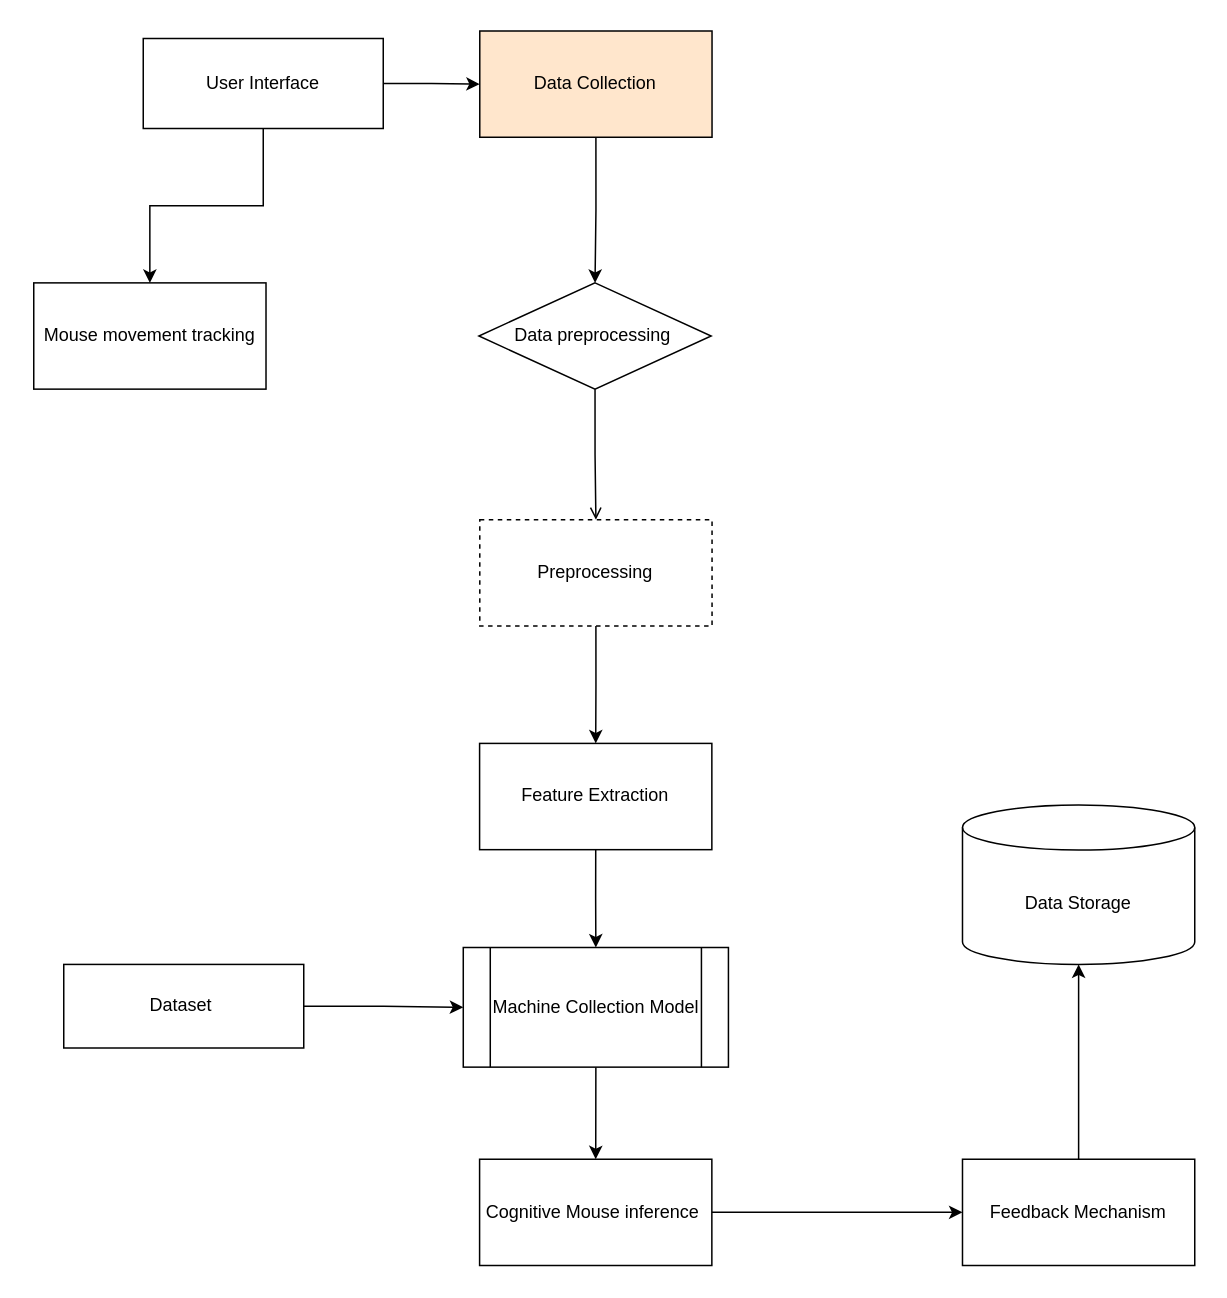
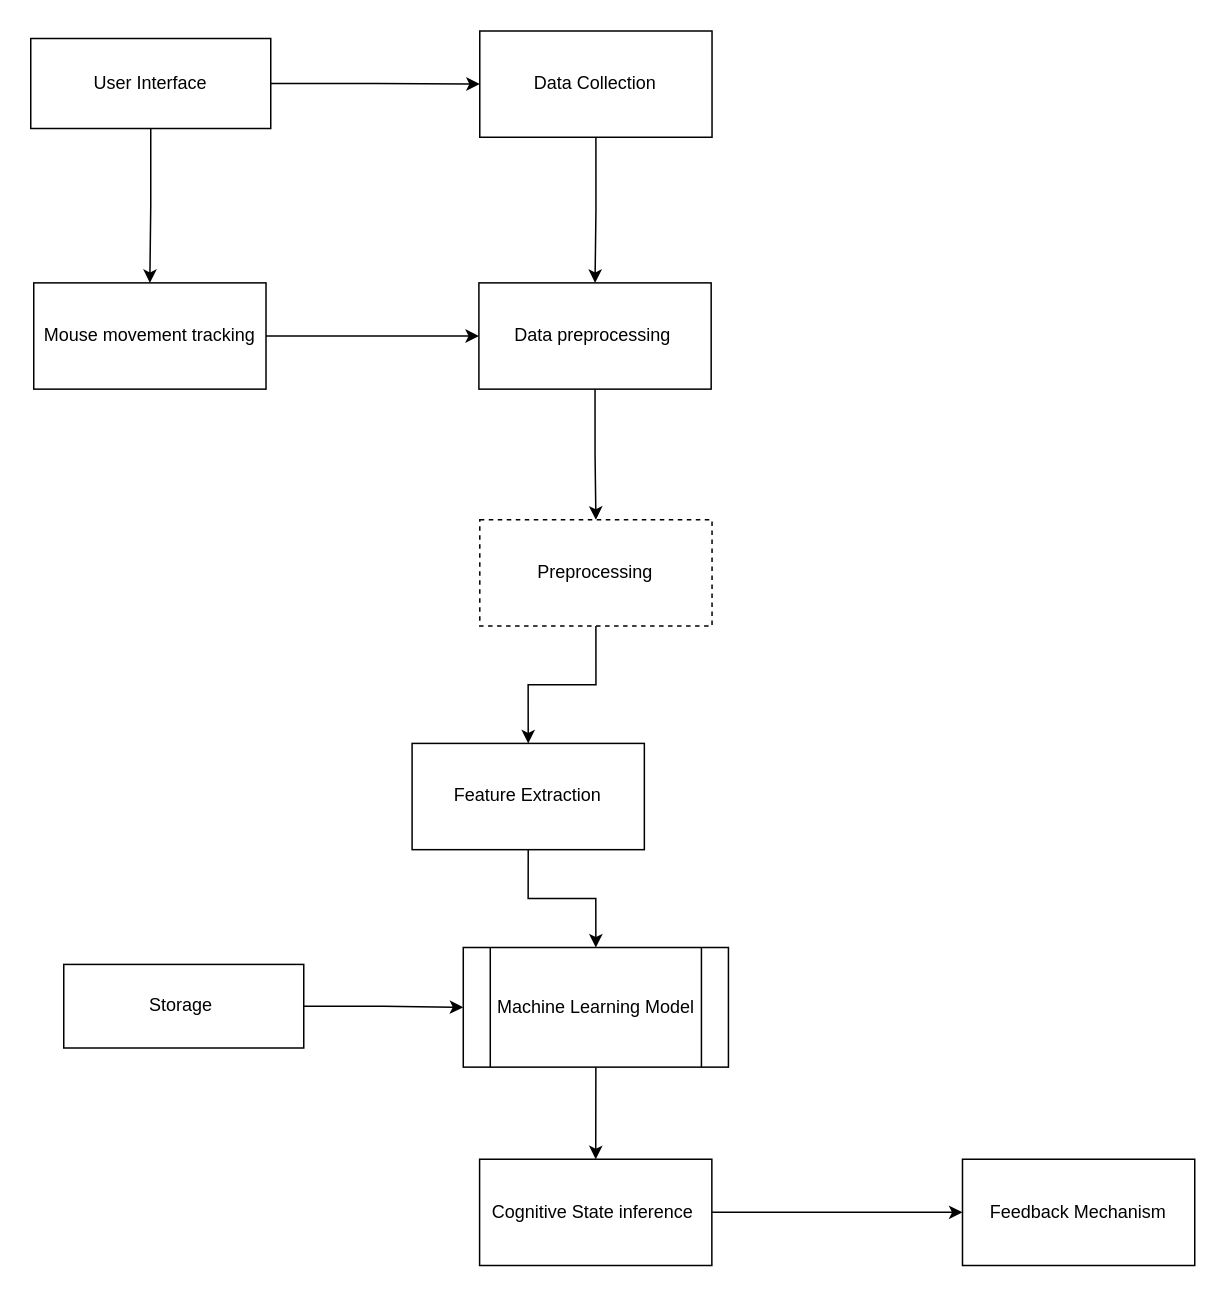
node "User Interface": moved (263, 83) -> (151, 83)
node "Data Collection": fillcolor #ffe6cc -> #ffffff
edge "Mouse movement tracking" -> "Data preprocessing": added
node "Data preprocessing": shape diamond -> rectangle
edge "Data preprocessing" -> "Preprocessing": arrowhead open -> classic
node "Feature Extraction": moved (596, 796) -> (528, 796)
node "Data Storage": removed
node "Dataset": label "Dataset" -> "Storage"
node "Machine Collection Model": label "Machine Collection Model" -> "Machine Learning Model"
edge "Feedback Mechanism" -> "Data Storage": removed
node "Cognitive Mouse inference": label "Cognitive Mouse inference" -> "Cognitive State inference"
